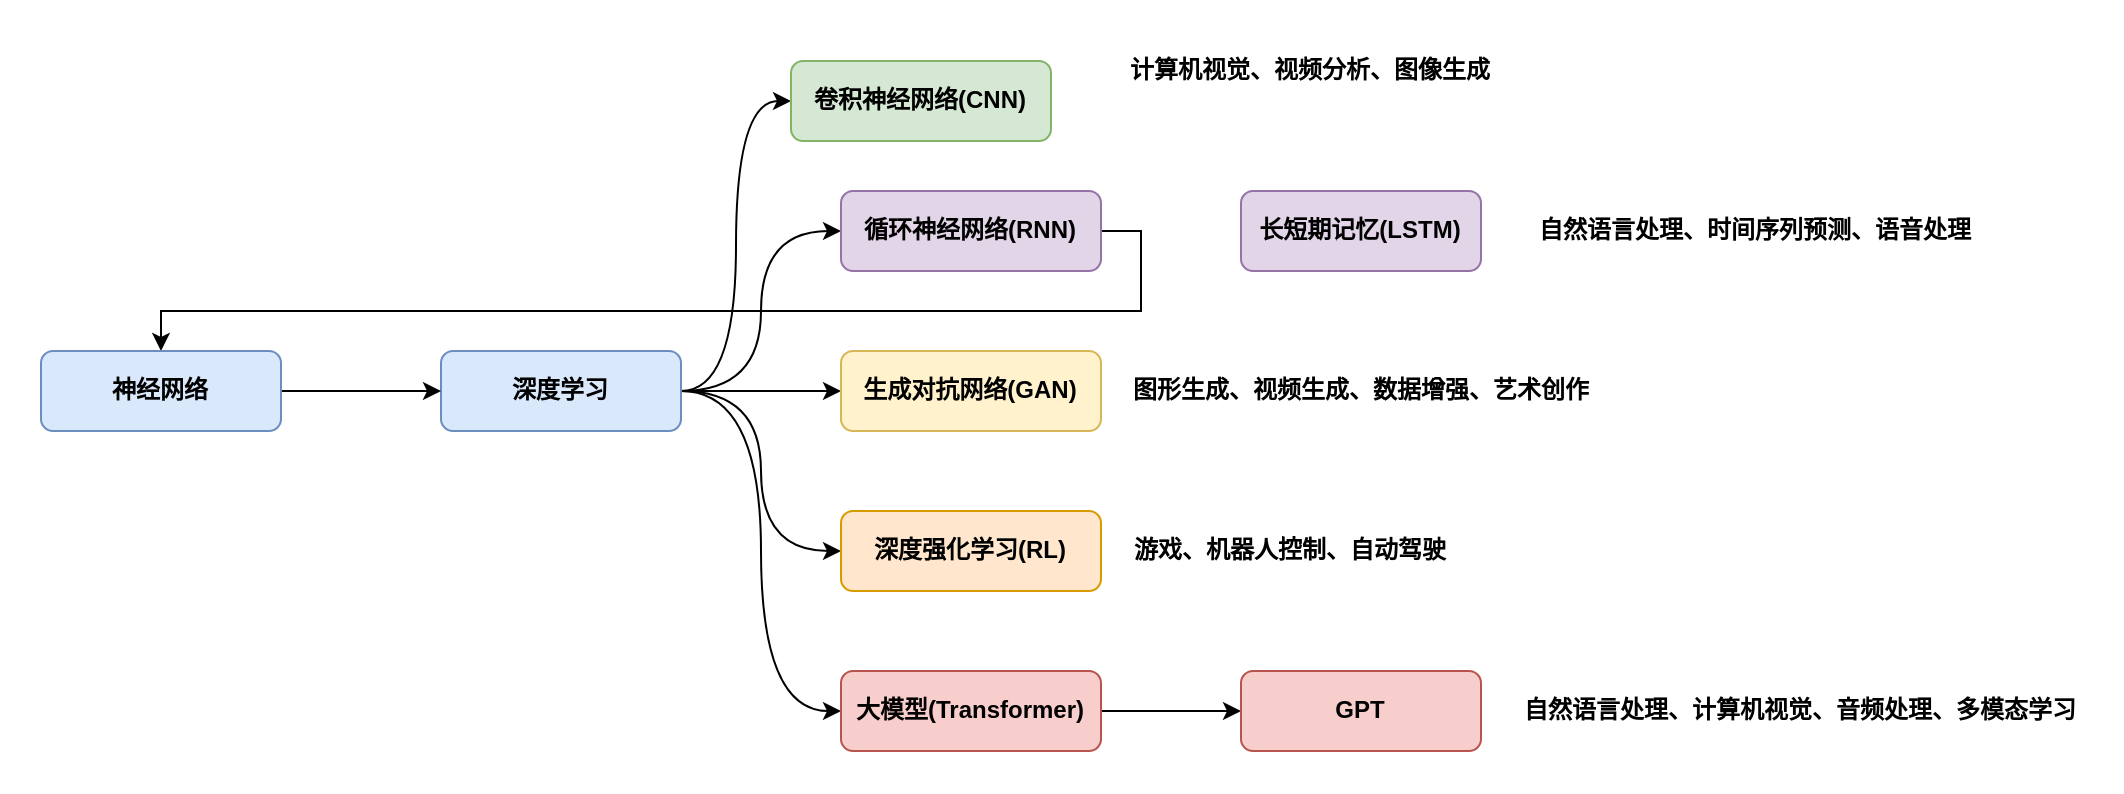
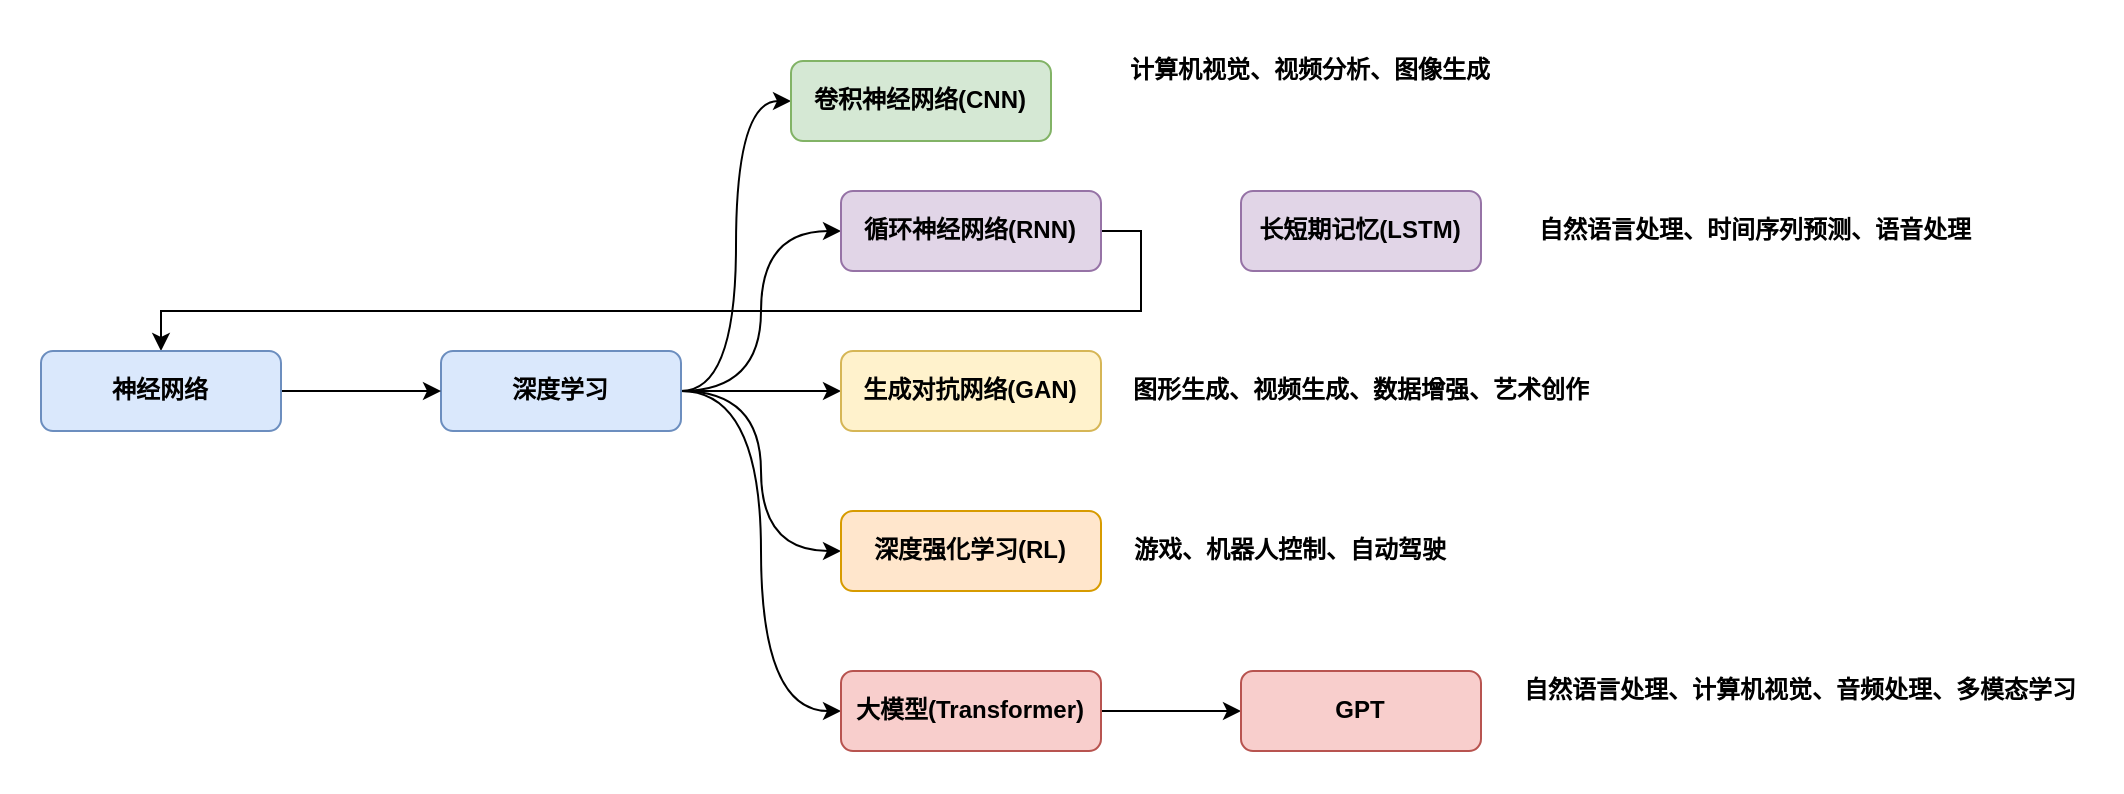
node "自然语言处理、计算机视觉、音频处理、多模态学习": moved (1801, 711) -> (1801, 691)
